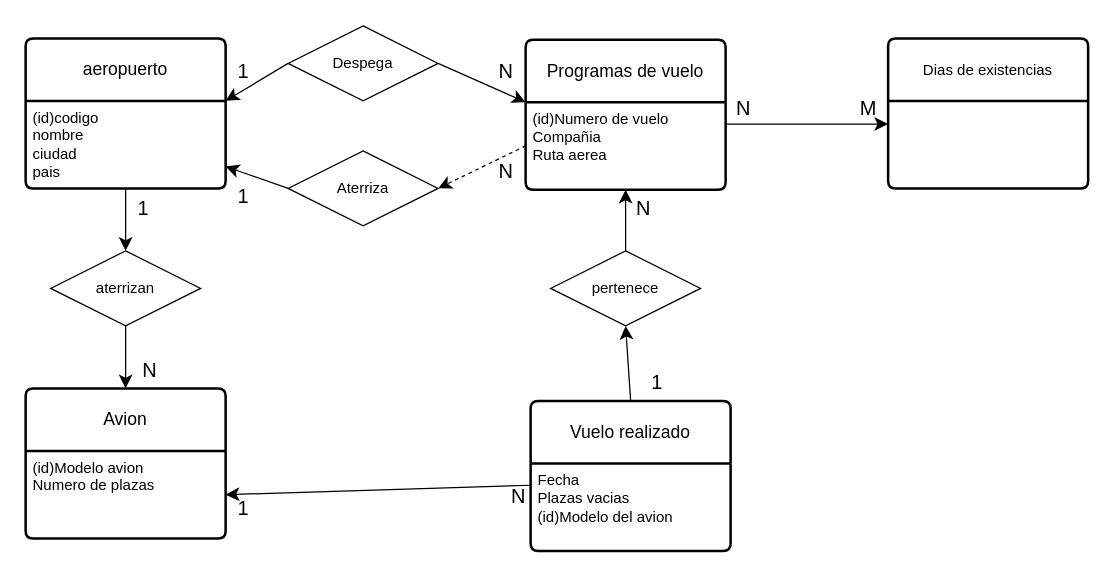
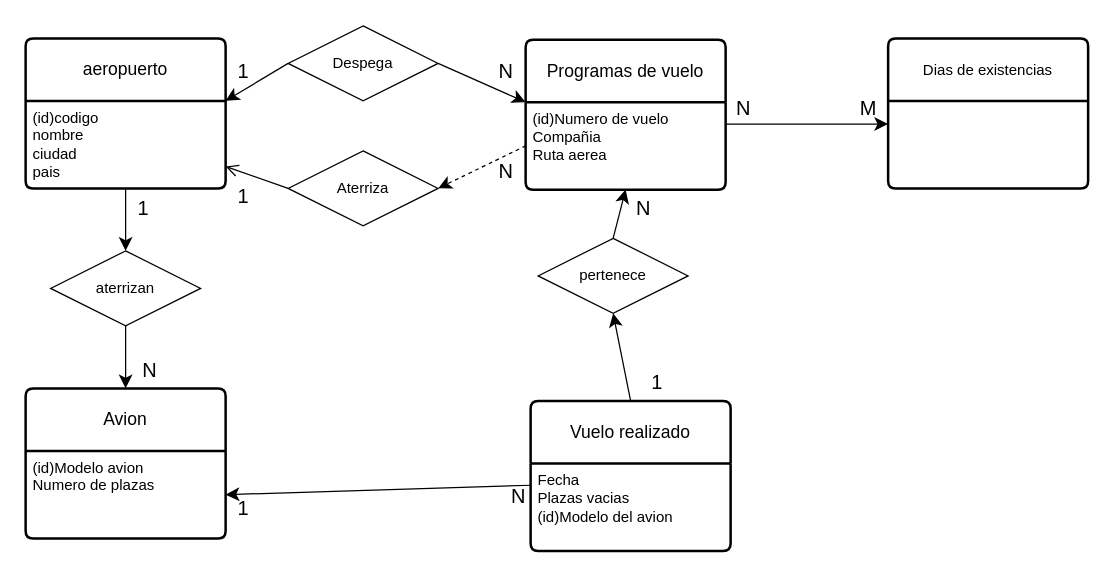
edge "Aterriza" -> "(id)codigo nombre ciudad pais": arrowhead classic -> open
node "pertenece": moved (626, 288) -> (613, 276)
